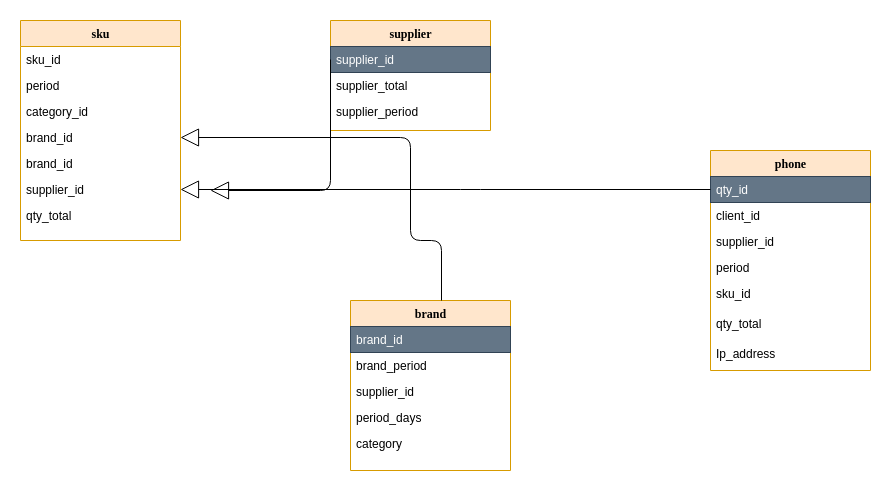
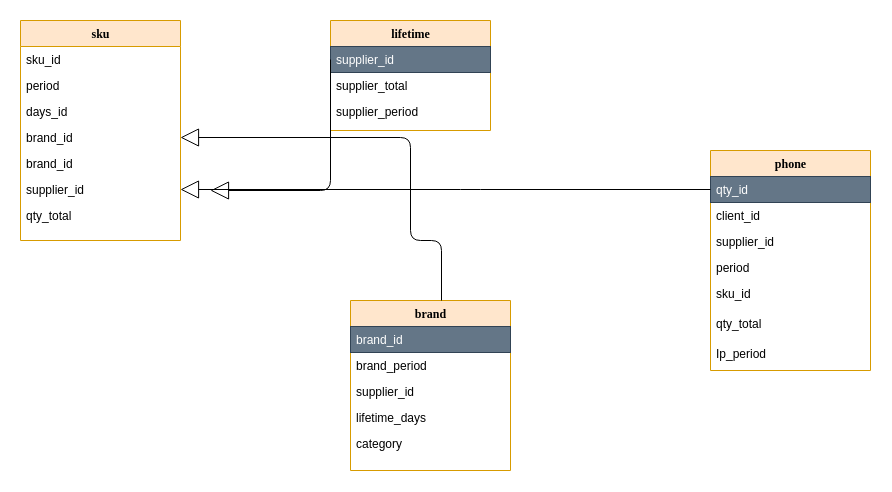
node "supplier": label "supplier" -> "lifetime"
node "category_id": label "category_id" -> "days_id"
node "Ip_address": label "Ip_address" -> "Ip_period"
node "period_days": label "period_days" -> "lifetime_days"
